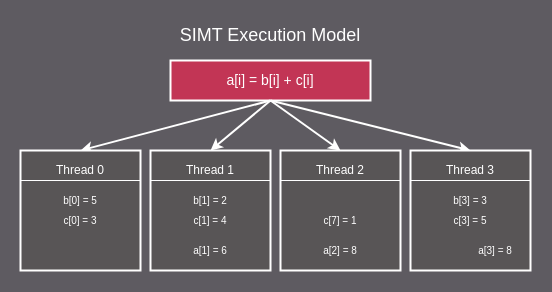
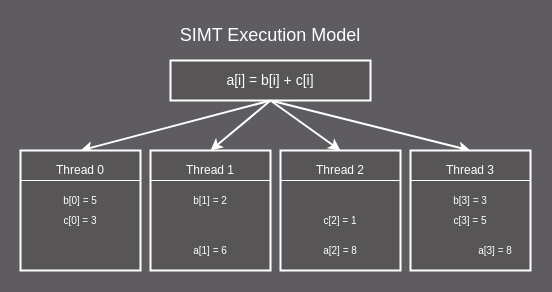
node "a[i] = b[i] + c[i]": fillcolor #c23555 -> #585556
node "c[1] = 4": removed
node "c[7] = 1": label "c[7] = 1" -> "c[2] = 1"
